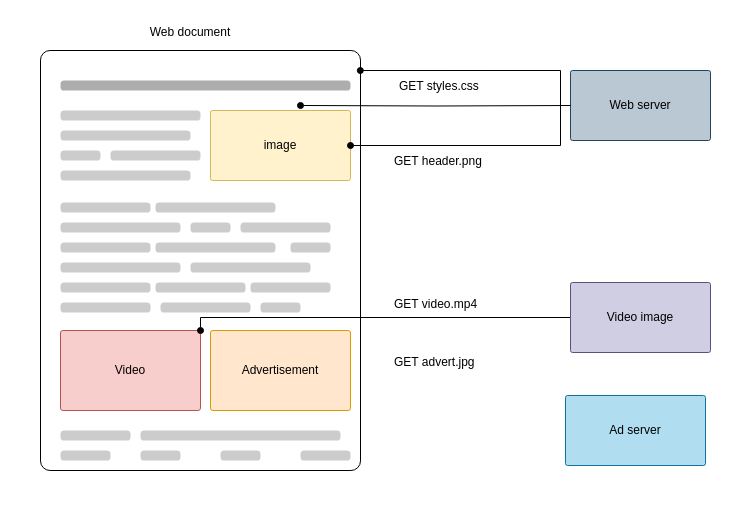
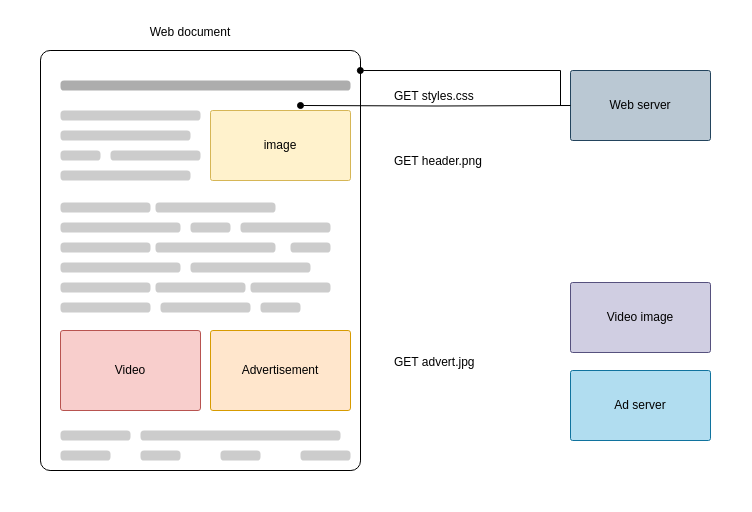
node "GET styles.css": moved (441, 81) -> (436, 91)
edge "Web server" -> "image": removed
node "GET video.mp4": removed
edge "Video image" -> "Video": removed
node "Ad server": moved (636, 431) -> (641, 406)
